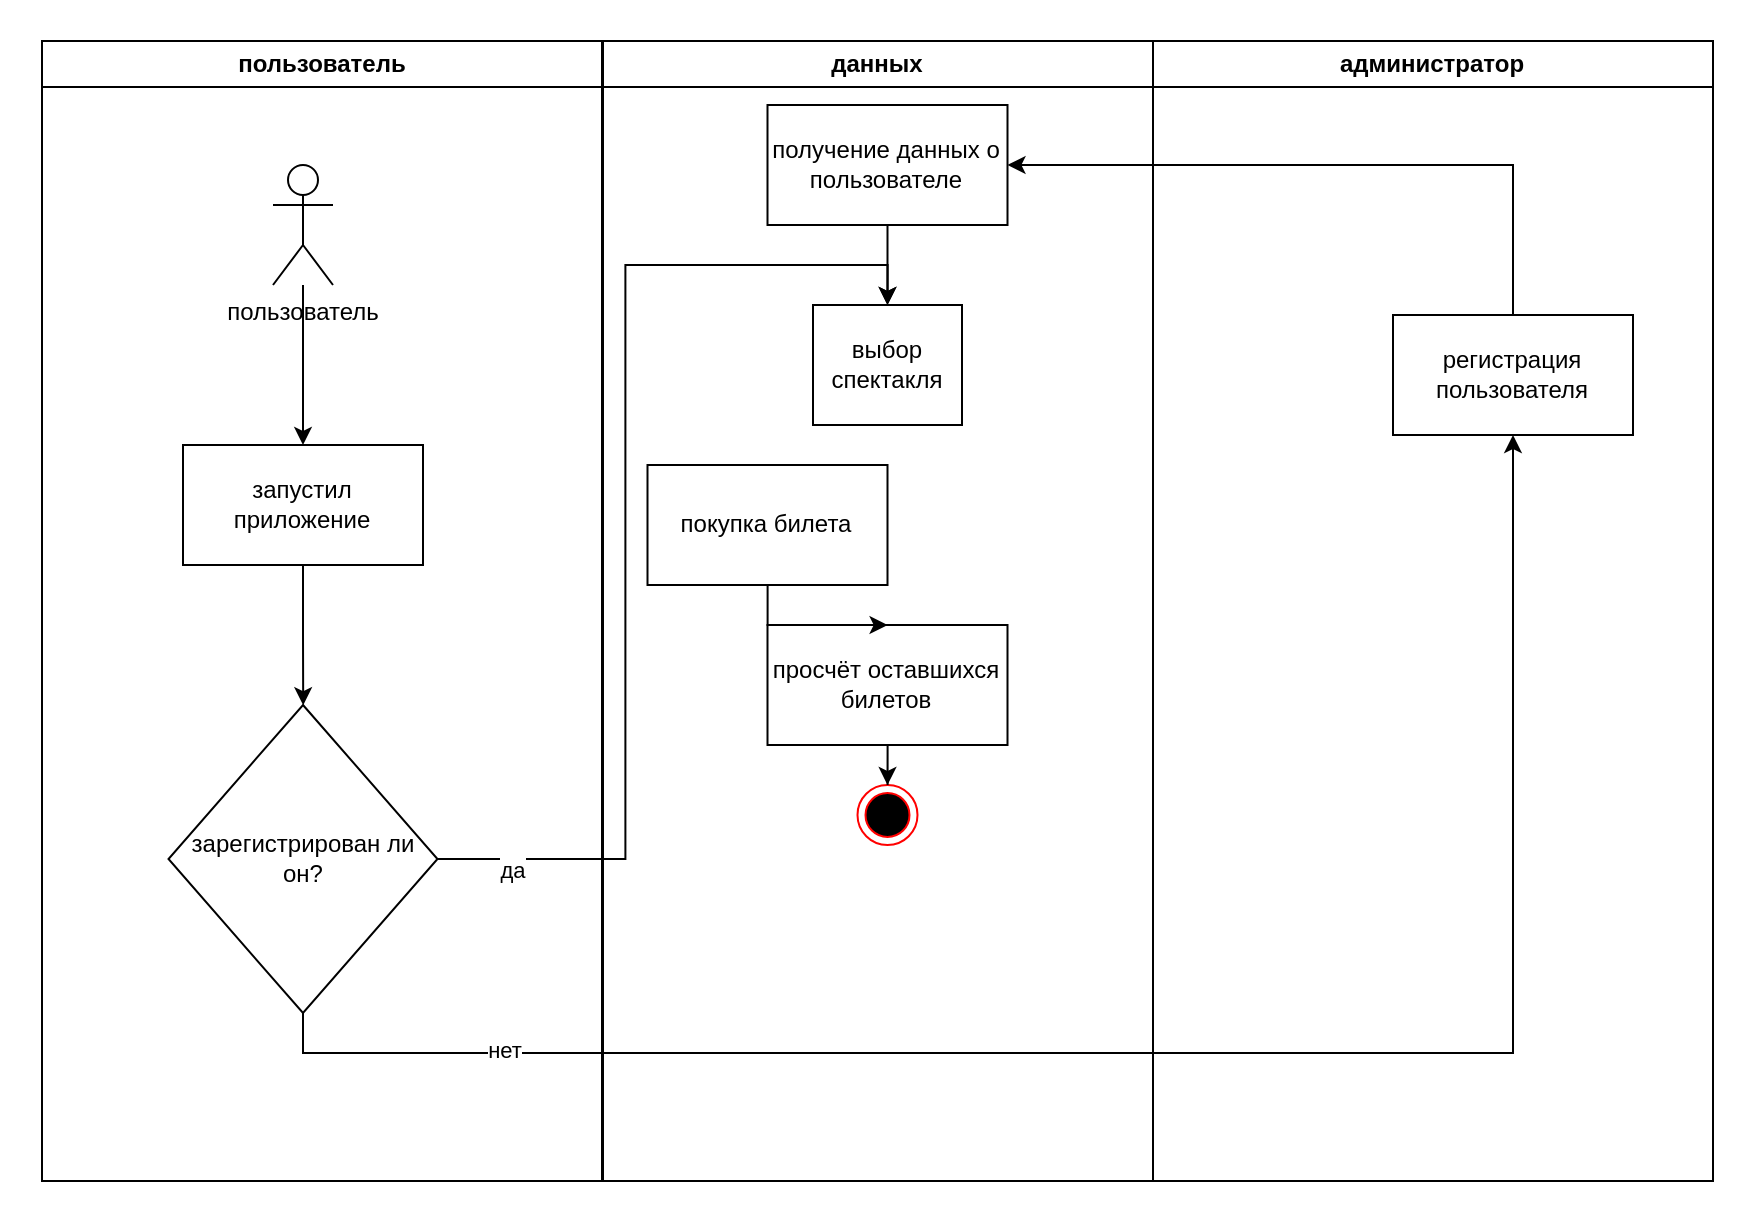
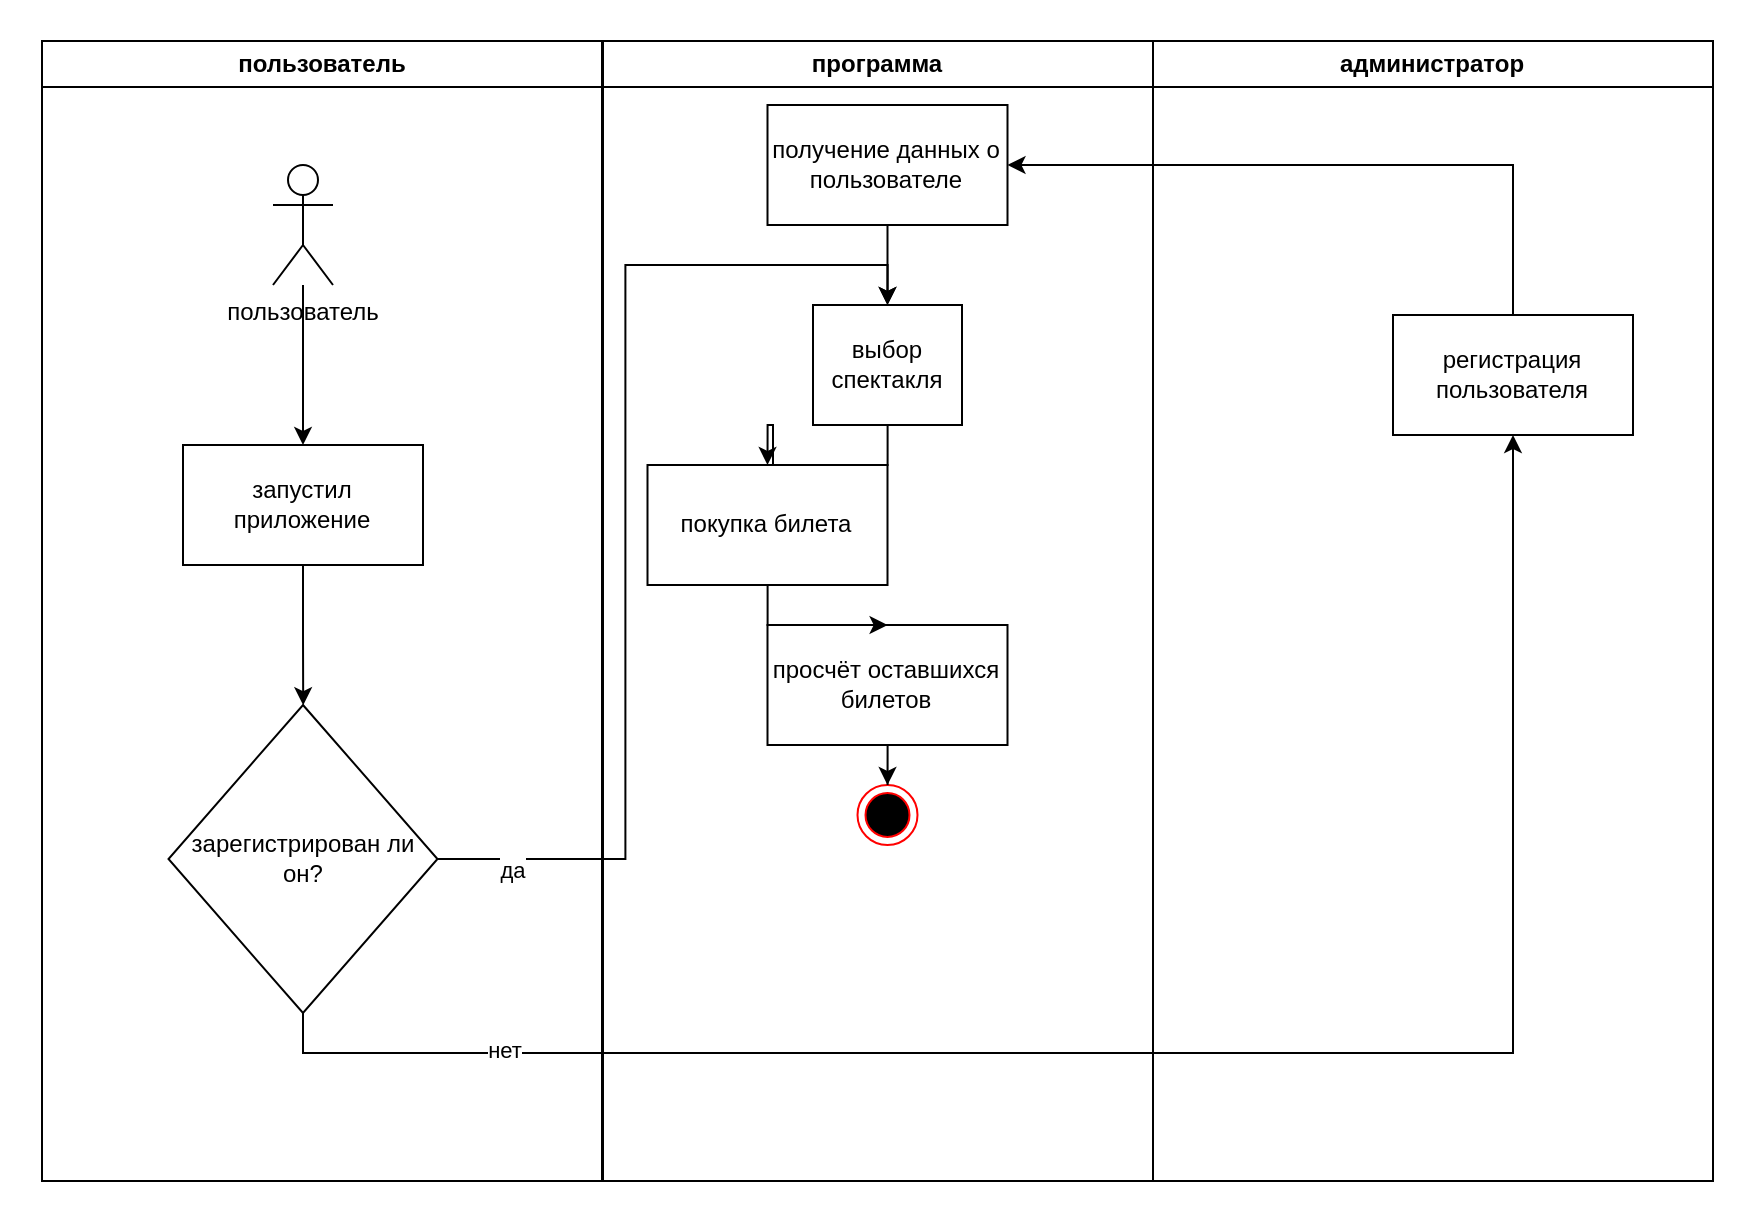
node "данных": label "данных" -> "программа"
edge "выбор спектакля" -> "покупка билета": added
